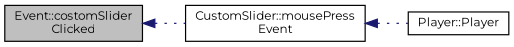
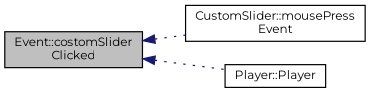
edge "Player::Player" -> "CustomSlider::mousePress Event": now "Player::Player" -> "Event::costomSlider Clicked"
